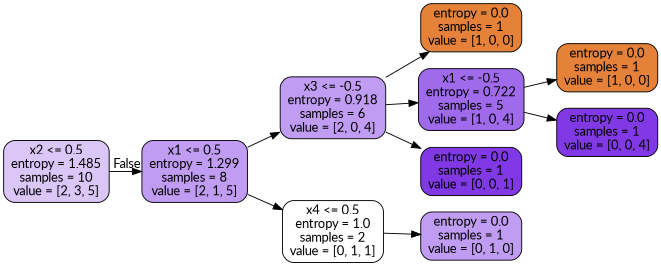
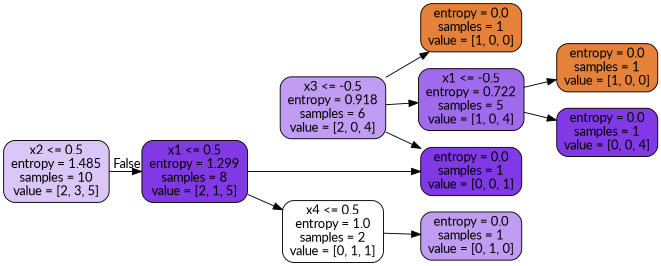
edge "x1 <= 0.5 entropy = 1.299 samples = 8 value = [2, 1, 5]" -> "x3 <= -0.5 entropy = 0.918 samples = 6 value = [2, 0, 4]": now "x1 <= 0.5 entropy = 1.299 samples = 8 value = [2, 1, 5]" -> "entropy = 0.0 samples = 1 value = [0, 0, 1]"
node "x1 <= 0.5 entropy = 1.299 samples = 8 value = [2, 1, 5]": fillcolor #c09cf2 -> #8139e5
